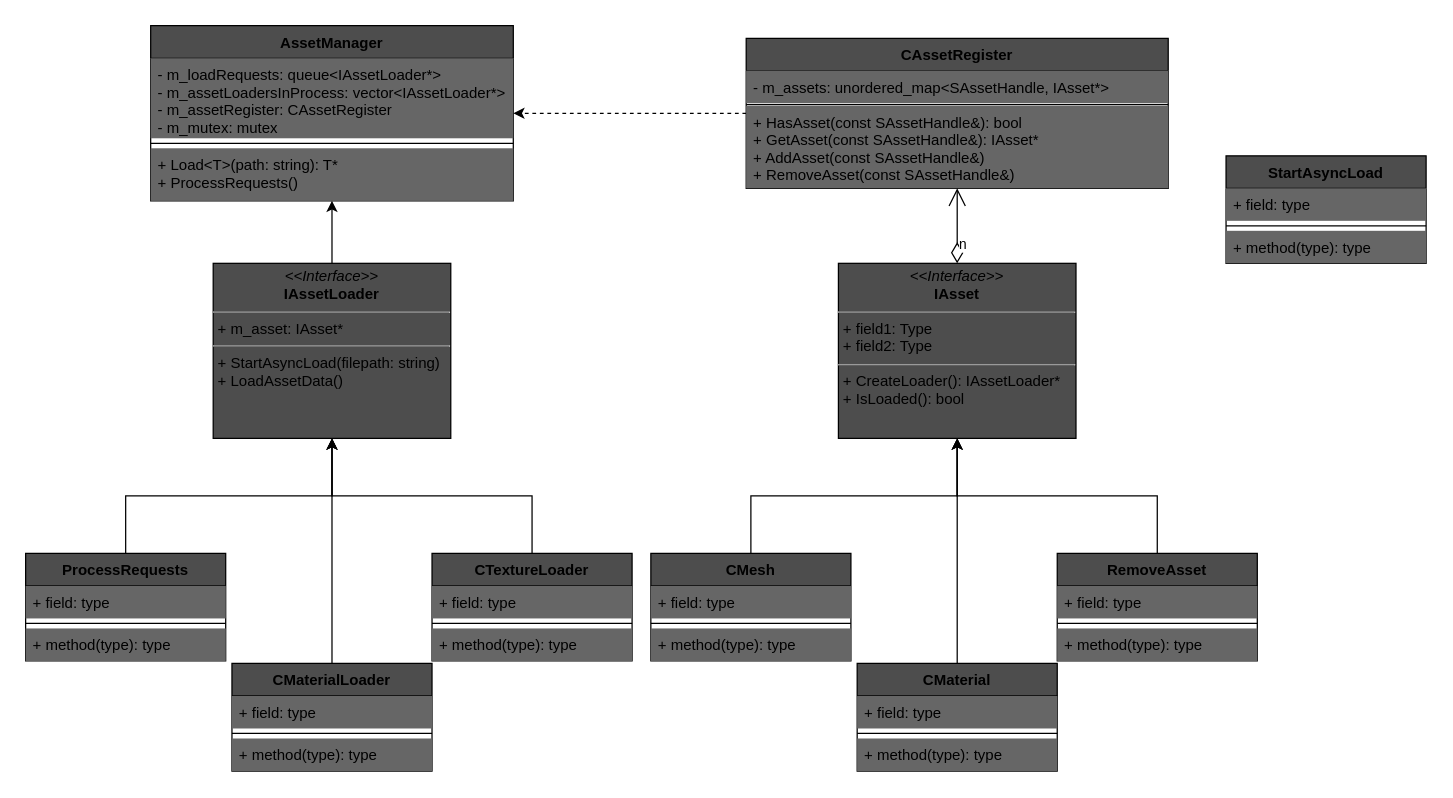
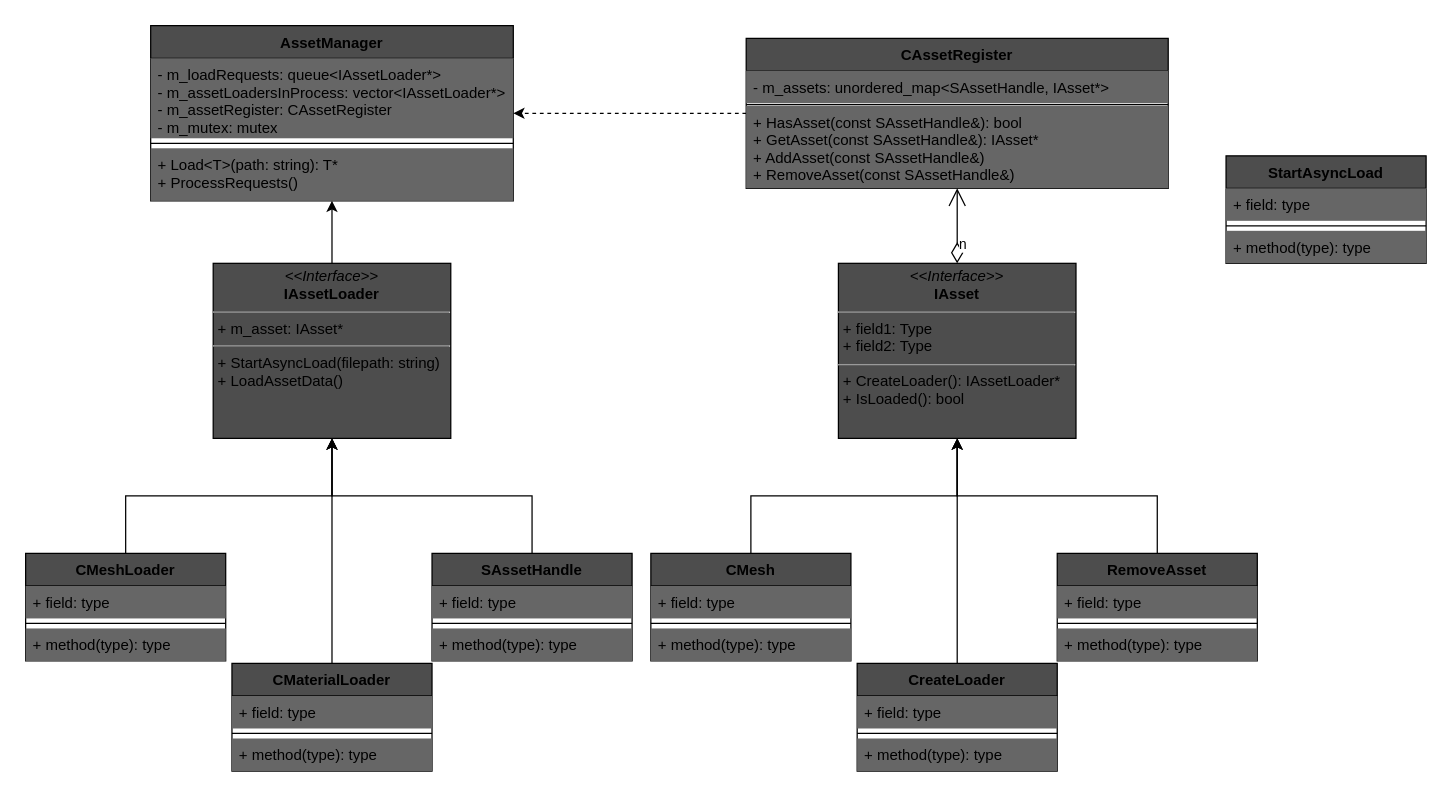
node "ProcessRequests": label "ProcessRequests" -> "CMeshLoader"
node "CTextureLoader": label "CTextureLoader" -> "SAssetHandle"
node "CMaterial": label "CMaterial" -> "CreateLoader"
